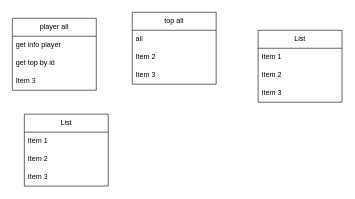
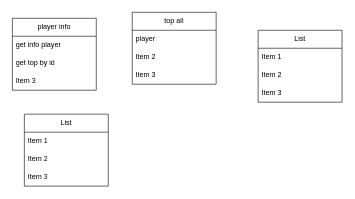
node "player all": label "player all" -> "player info"
node "all": label "all" -> "player"
